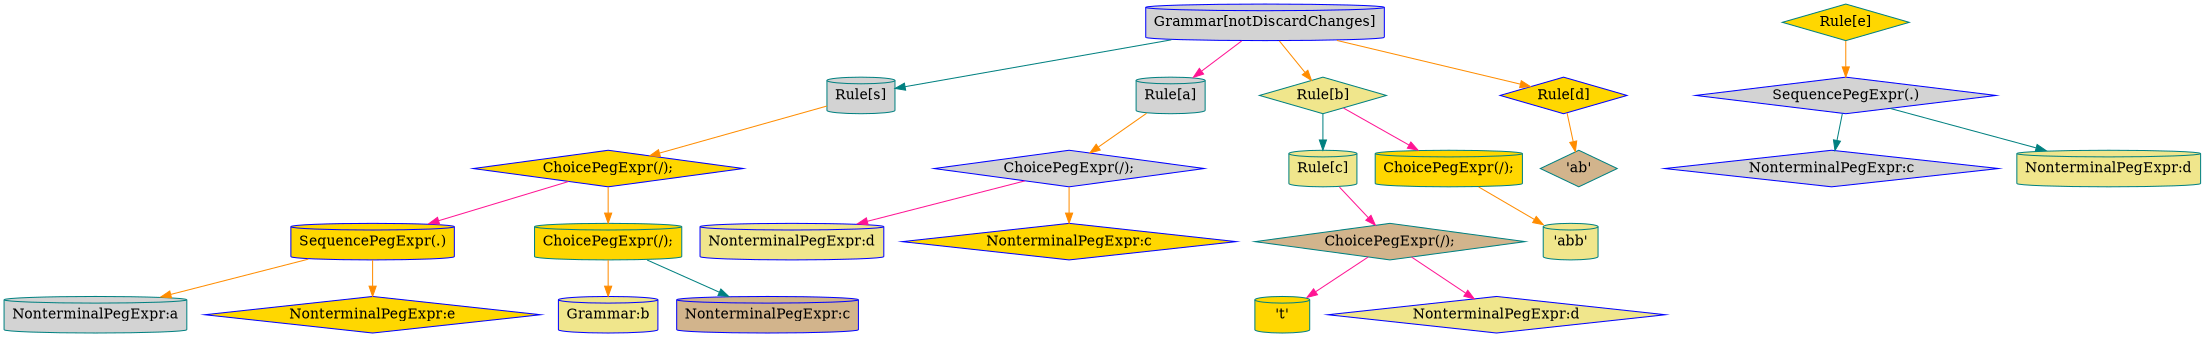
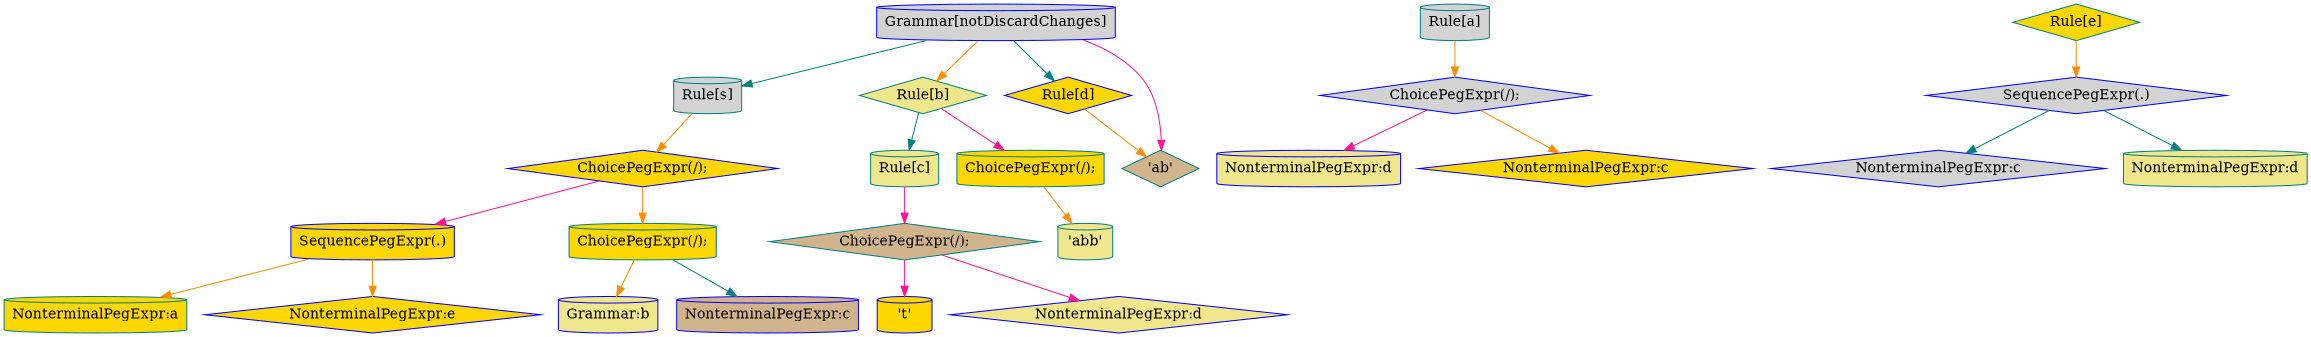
edge "Grammar[notDiscardChanges]" -> "Rule[a]": now "Grammar[notDiscardChanges]" -> "'ab'"
edge "Grammar[notDiscardChanges]" -> "Rule[d]": color darkorange -> teal
node "NonterminalPegExpr:a": fillcolor lightgrey -> gold
node "'t'": color teal -> blue
